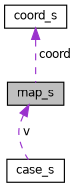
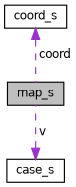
edge "case_s" -> "map_s": reversed
